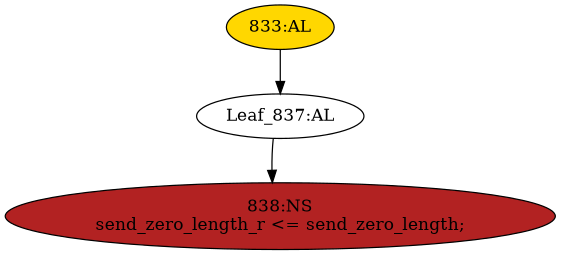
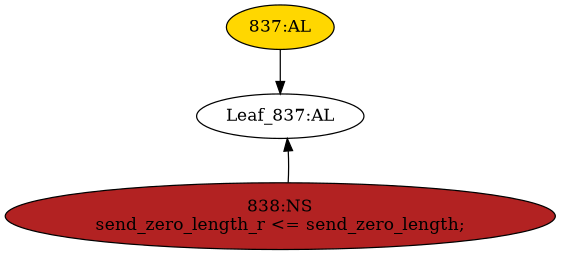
node "833:AL": label "833:AL" -> "837:AL"
edge "Leaf_837:AL" -> "838:NS send_zero_length_r <= send_zero_length;": reversed
